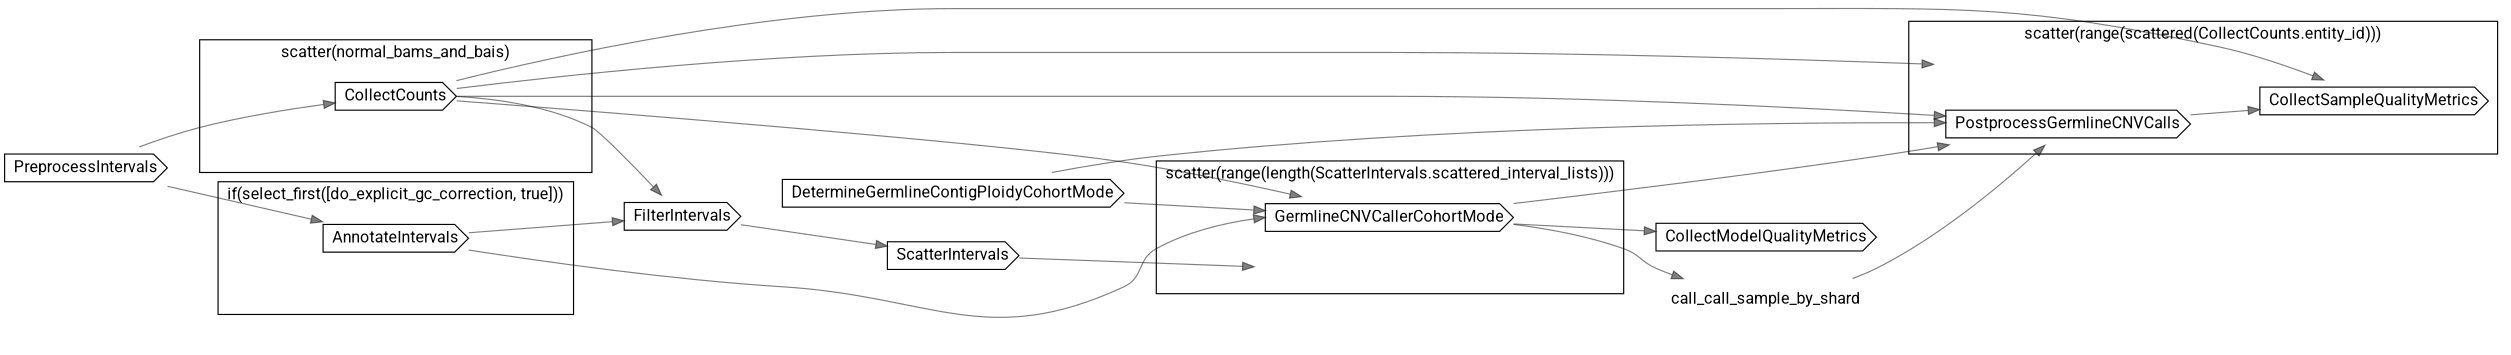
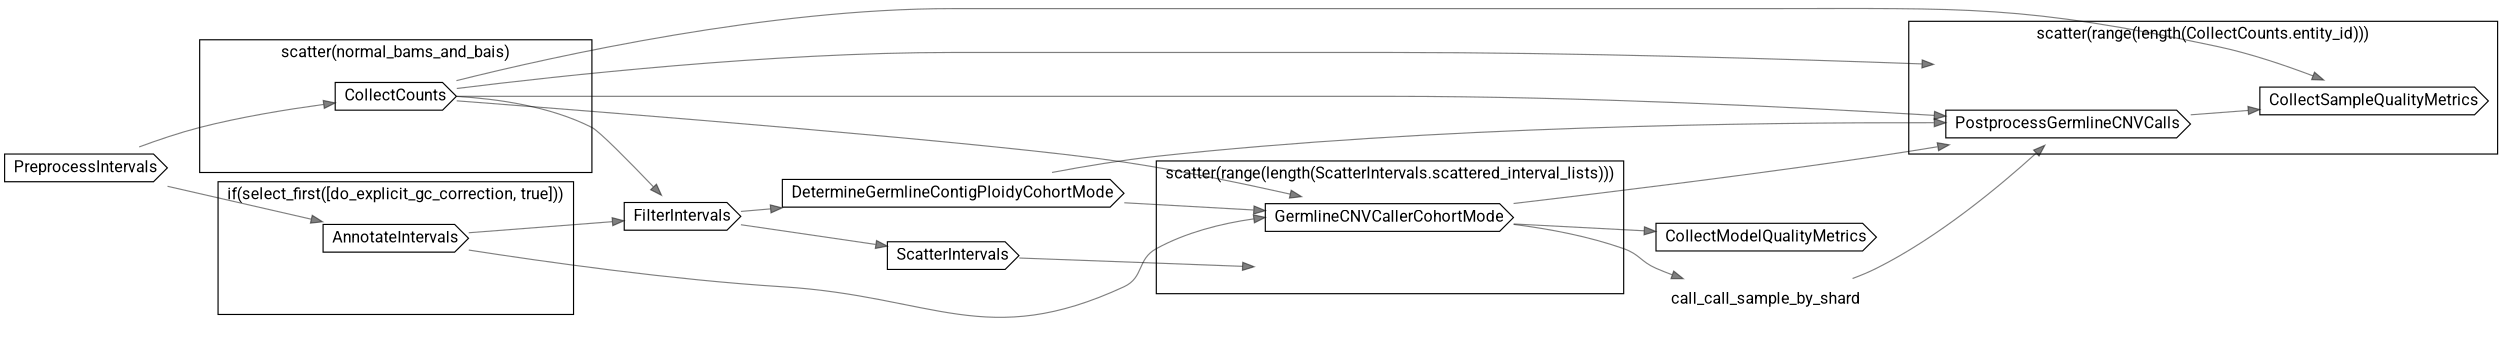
cluster "scatter(range(scattered(CollectCounts.entity_id)))": label "scatter(range(scattered(CollectCounts.entity_id)))" -> "scatter(range(length(CollectCounts.entity_id)))"
edge "FilterIntervals" -> "DetermineGermlineContigPloidyCohortMode": added
